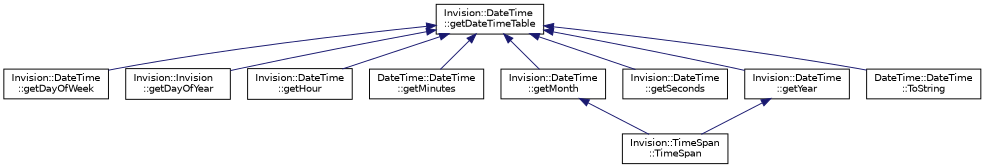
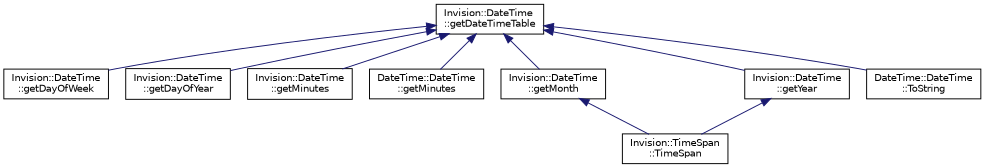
node "Invision::Invision ::getDayOfYear": label "Invision::Invision ::getDayOfYear" -> "Invision::DateTime ::getDayOfYear"
node "Invision::DateTime ::getHour": label "Invision::DateTime ::getHour" -> "Invision::DateTime ::getMinutes"
node "Invision::DateTime ::getSeconds": removed
